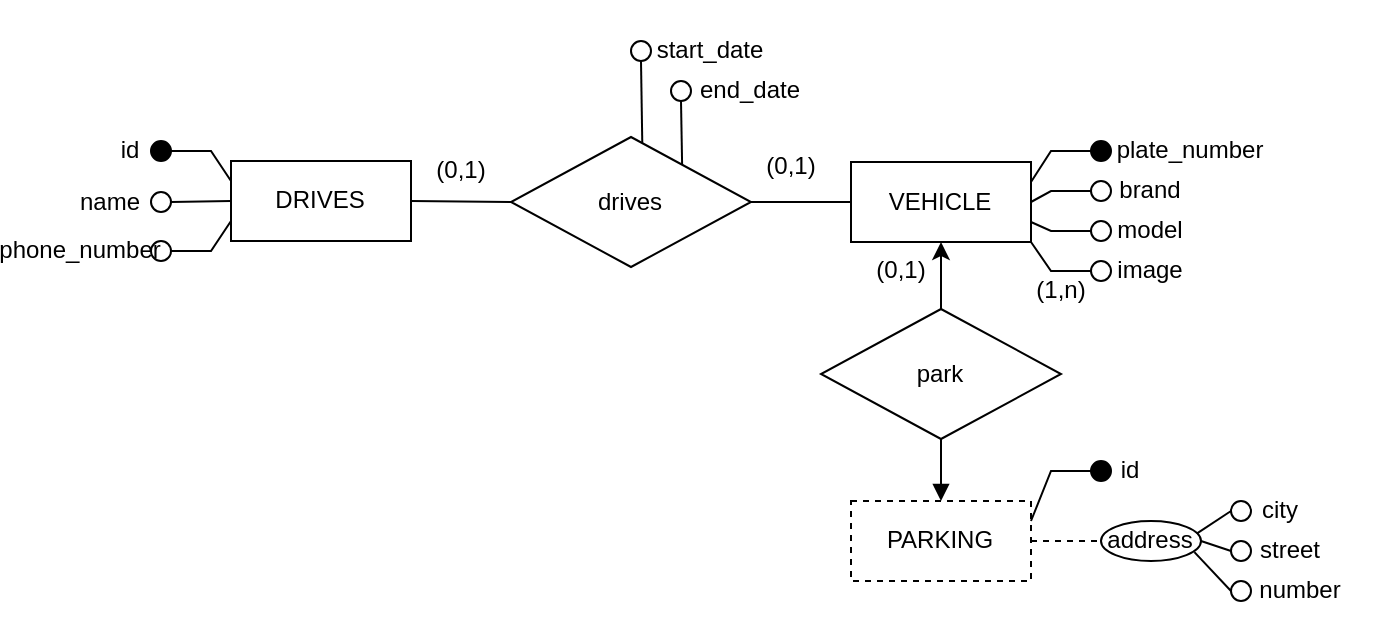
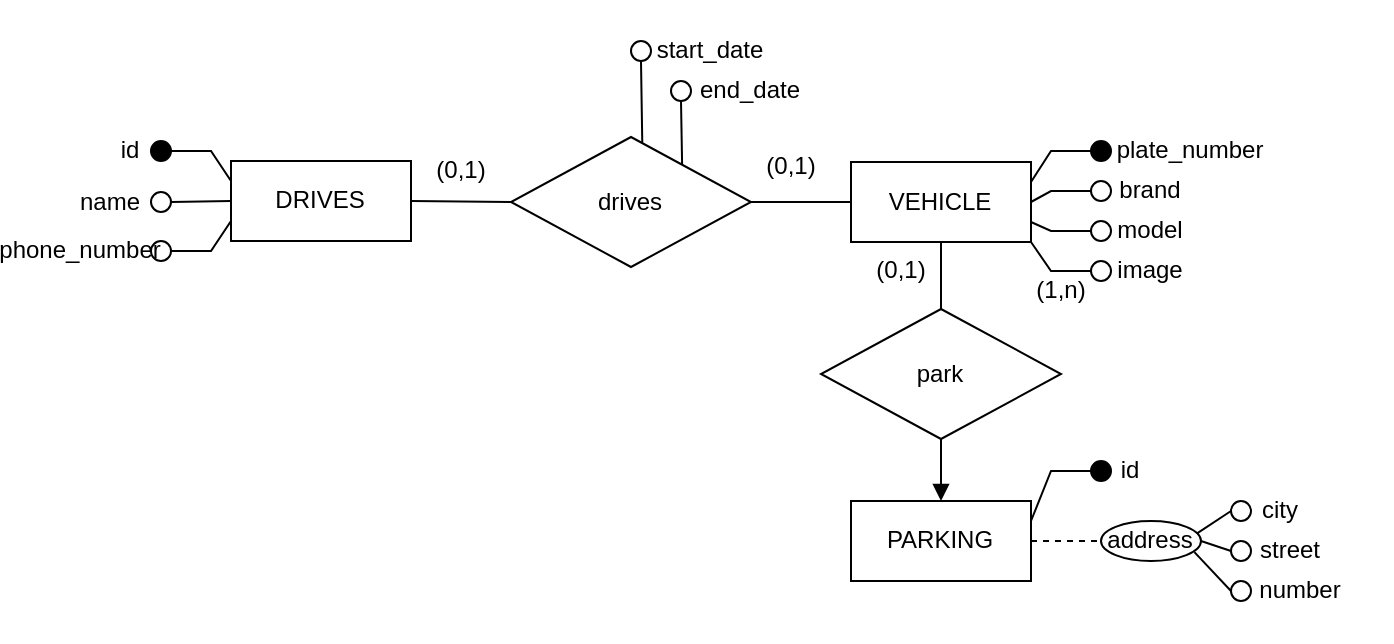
edge "park" -> "VEHICLE": arrowhead classic -> none
node "PARKING": style dashed -> solid
